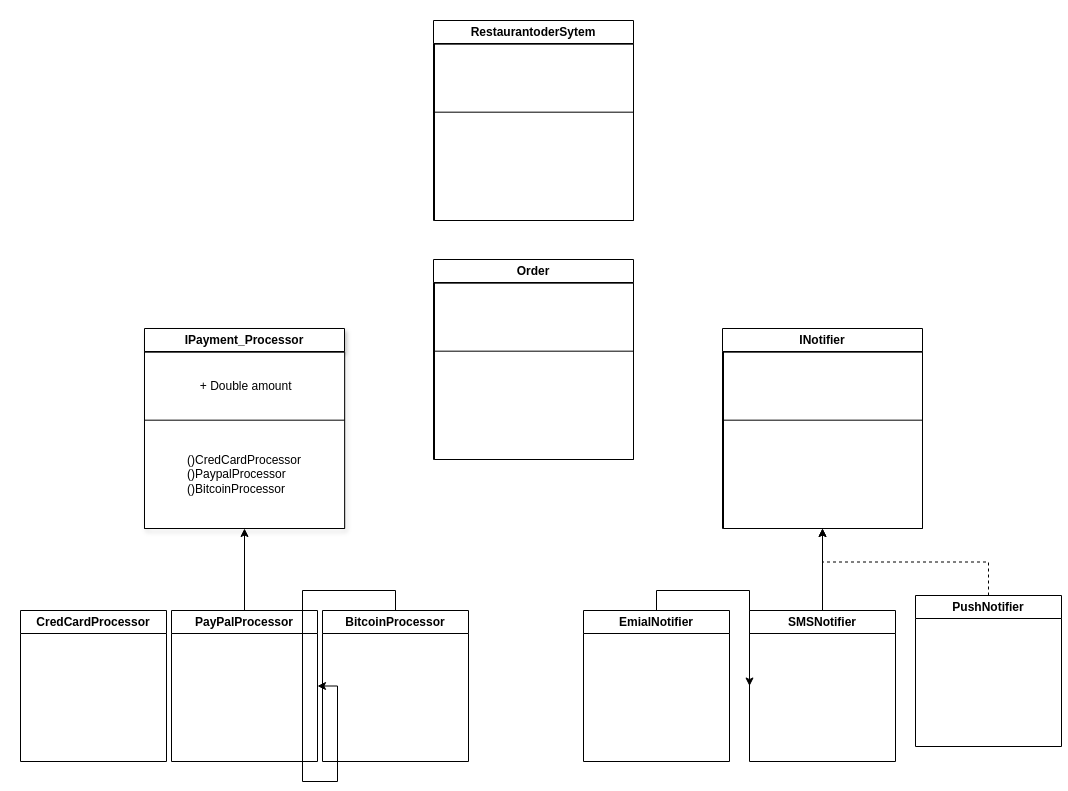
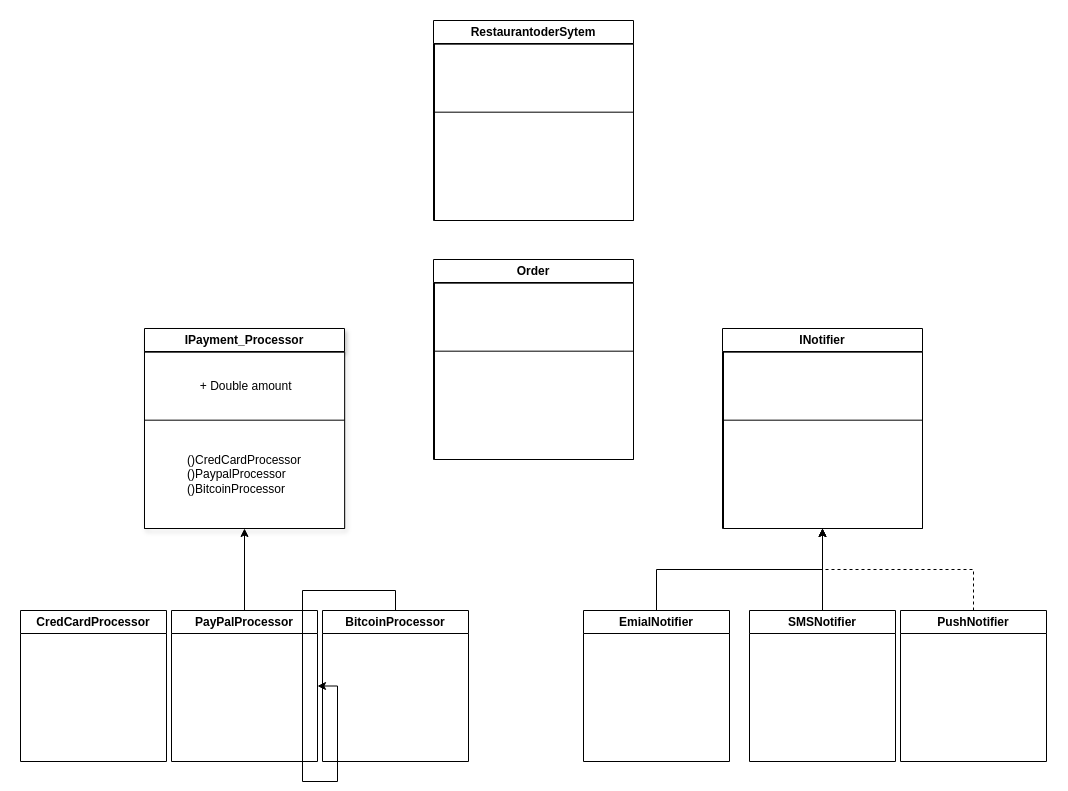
edge "EmialNotifier" -> "SMSNotifier": now "EmialNotifier" -> "INotifier"
node "PushNotifier": moved (989, 671) -> (974, 686)
